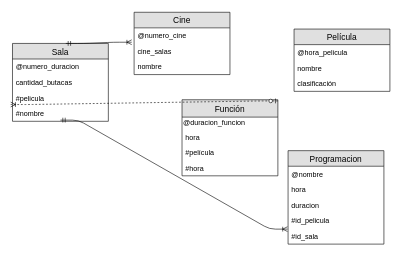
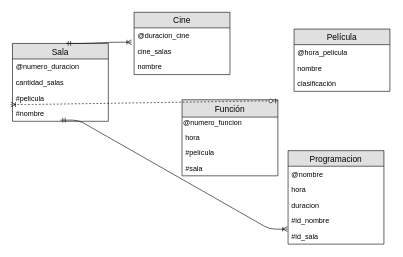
node "@numero_cine": label "@numero_cine" -> "@duracion_cine"
node "cantidad_butacas": label "cantidad_butacas" -> "cantidad_salas"
node "@duracion_funcion": label "@duracion_funcion" -> "@numero_funcion"
node "#hora": label "#hora" -> "#sala"
node "#id_pelicula": label "#id_pelicula" -> "#id_nombre"
